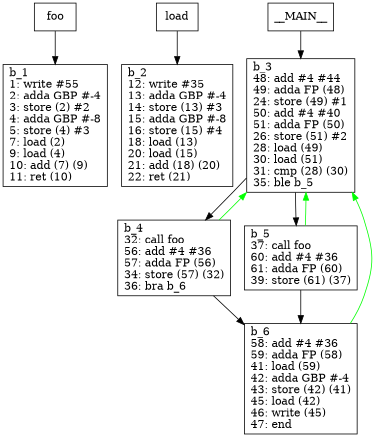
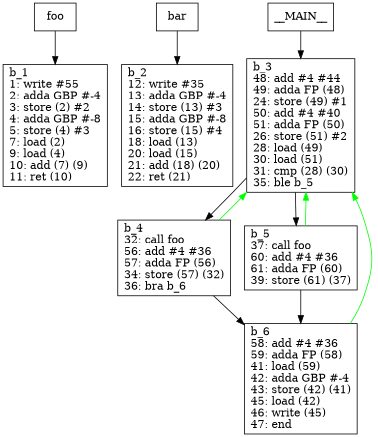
node "load": label "load" -> "bar"
